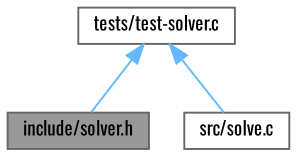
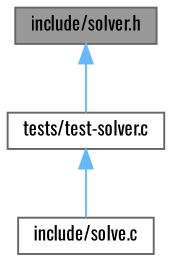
edge "include/solver.h" -> "tests/test-solver.c": reversed
node "src/solve.c": label "src/solve.c" -> "include/solve.c"
